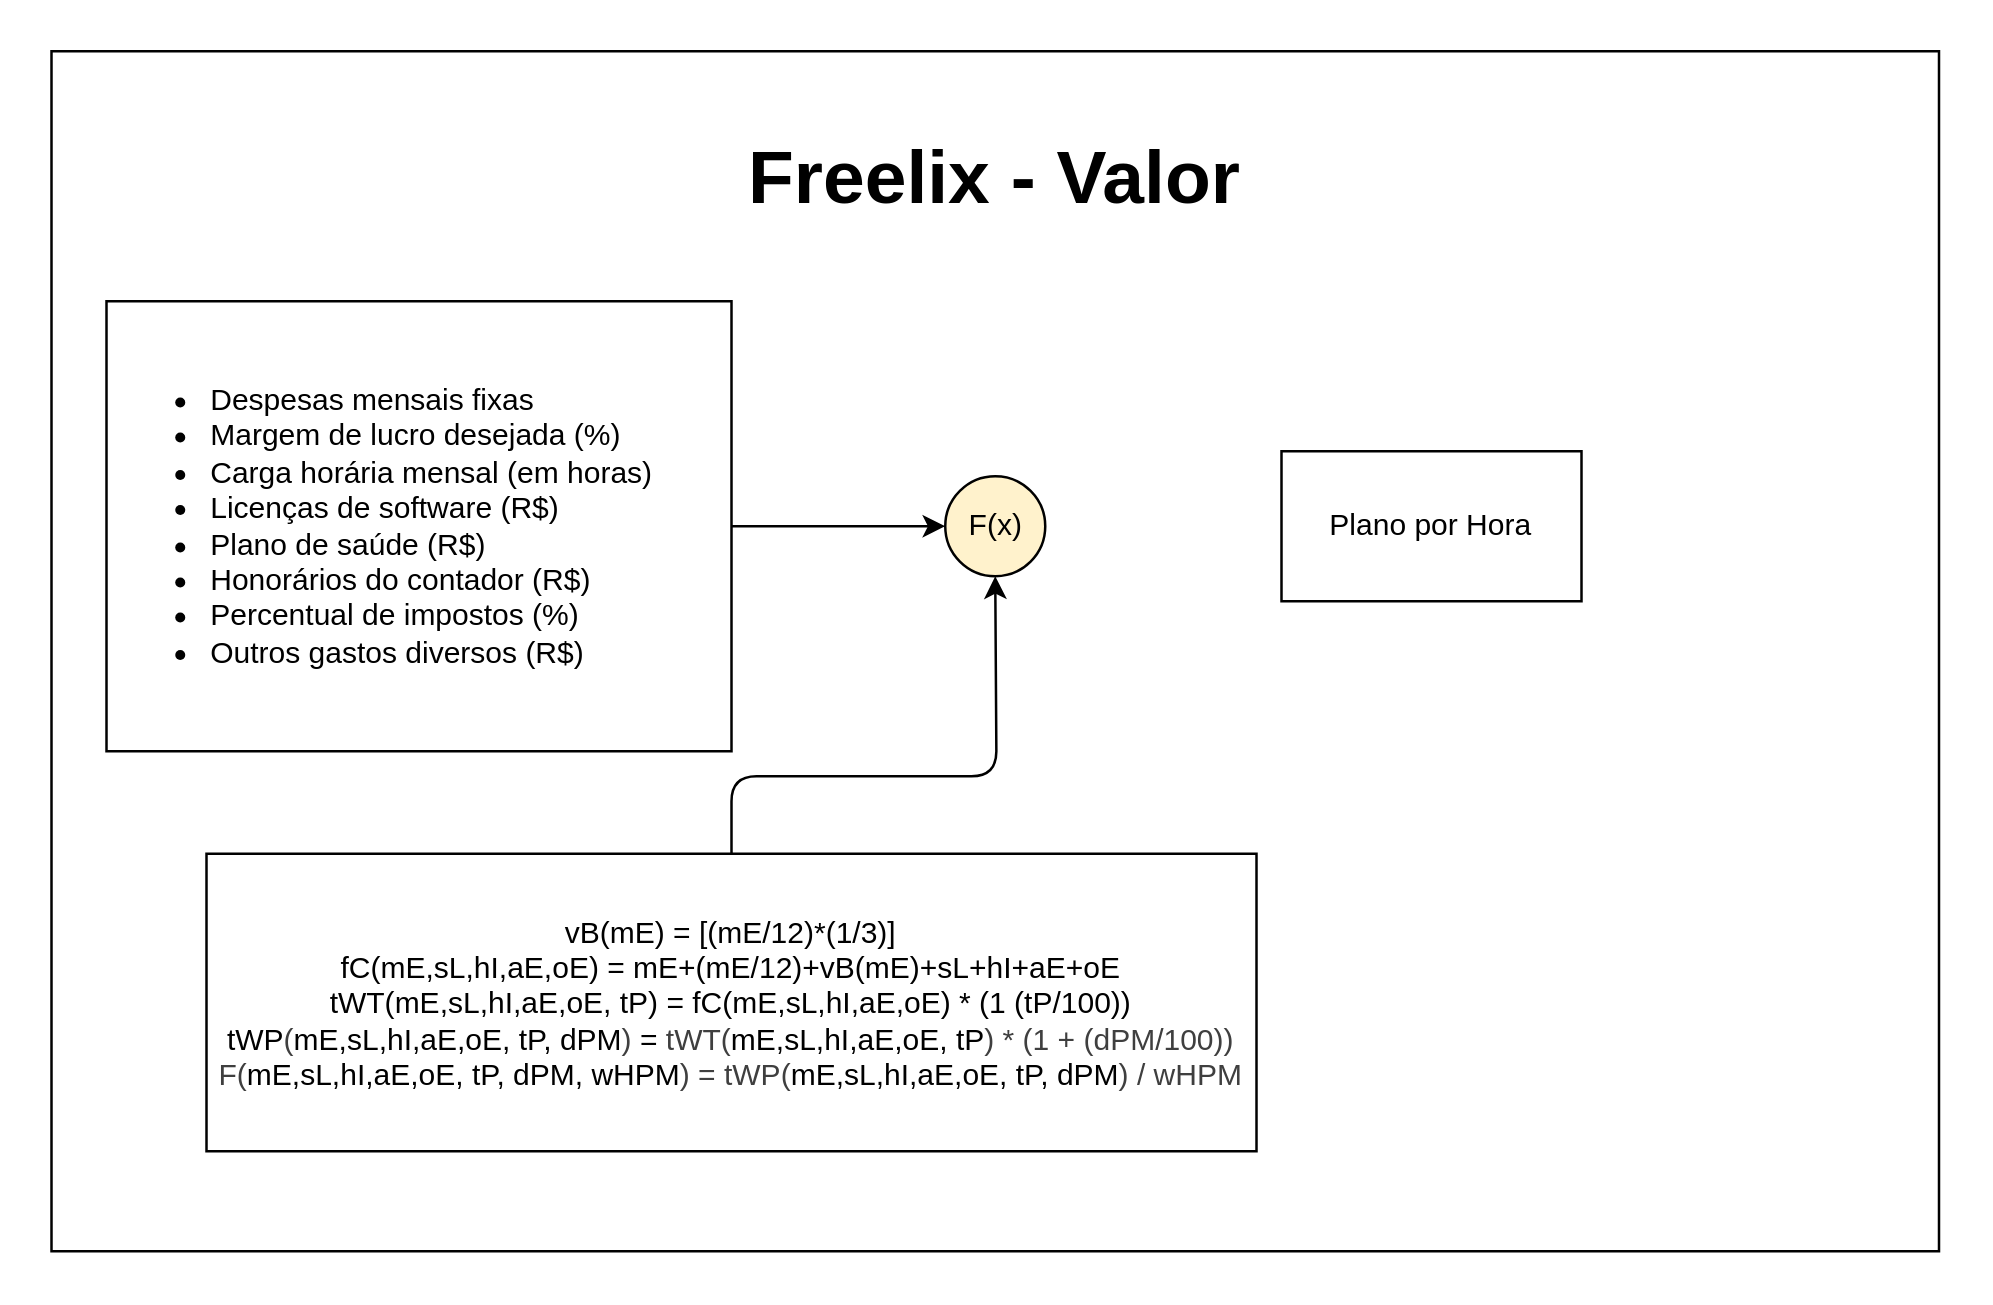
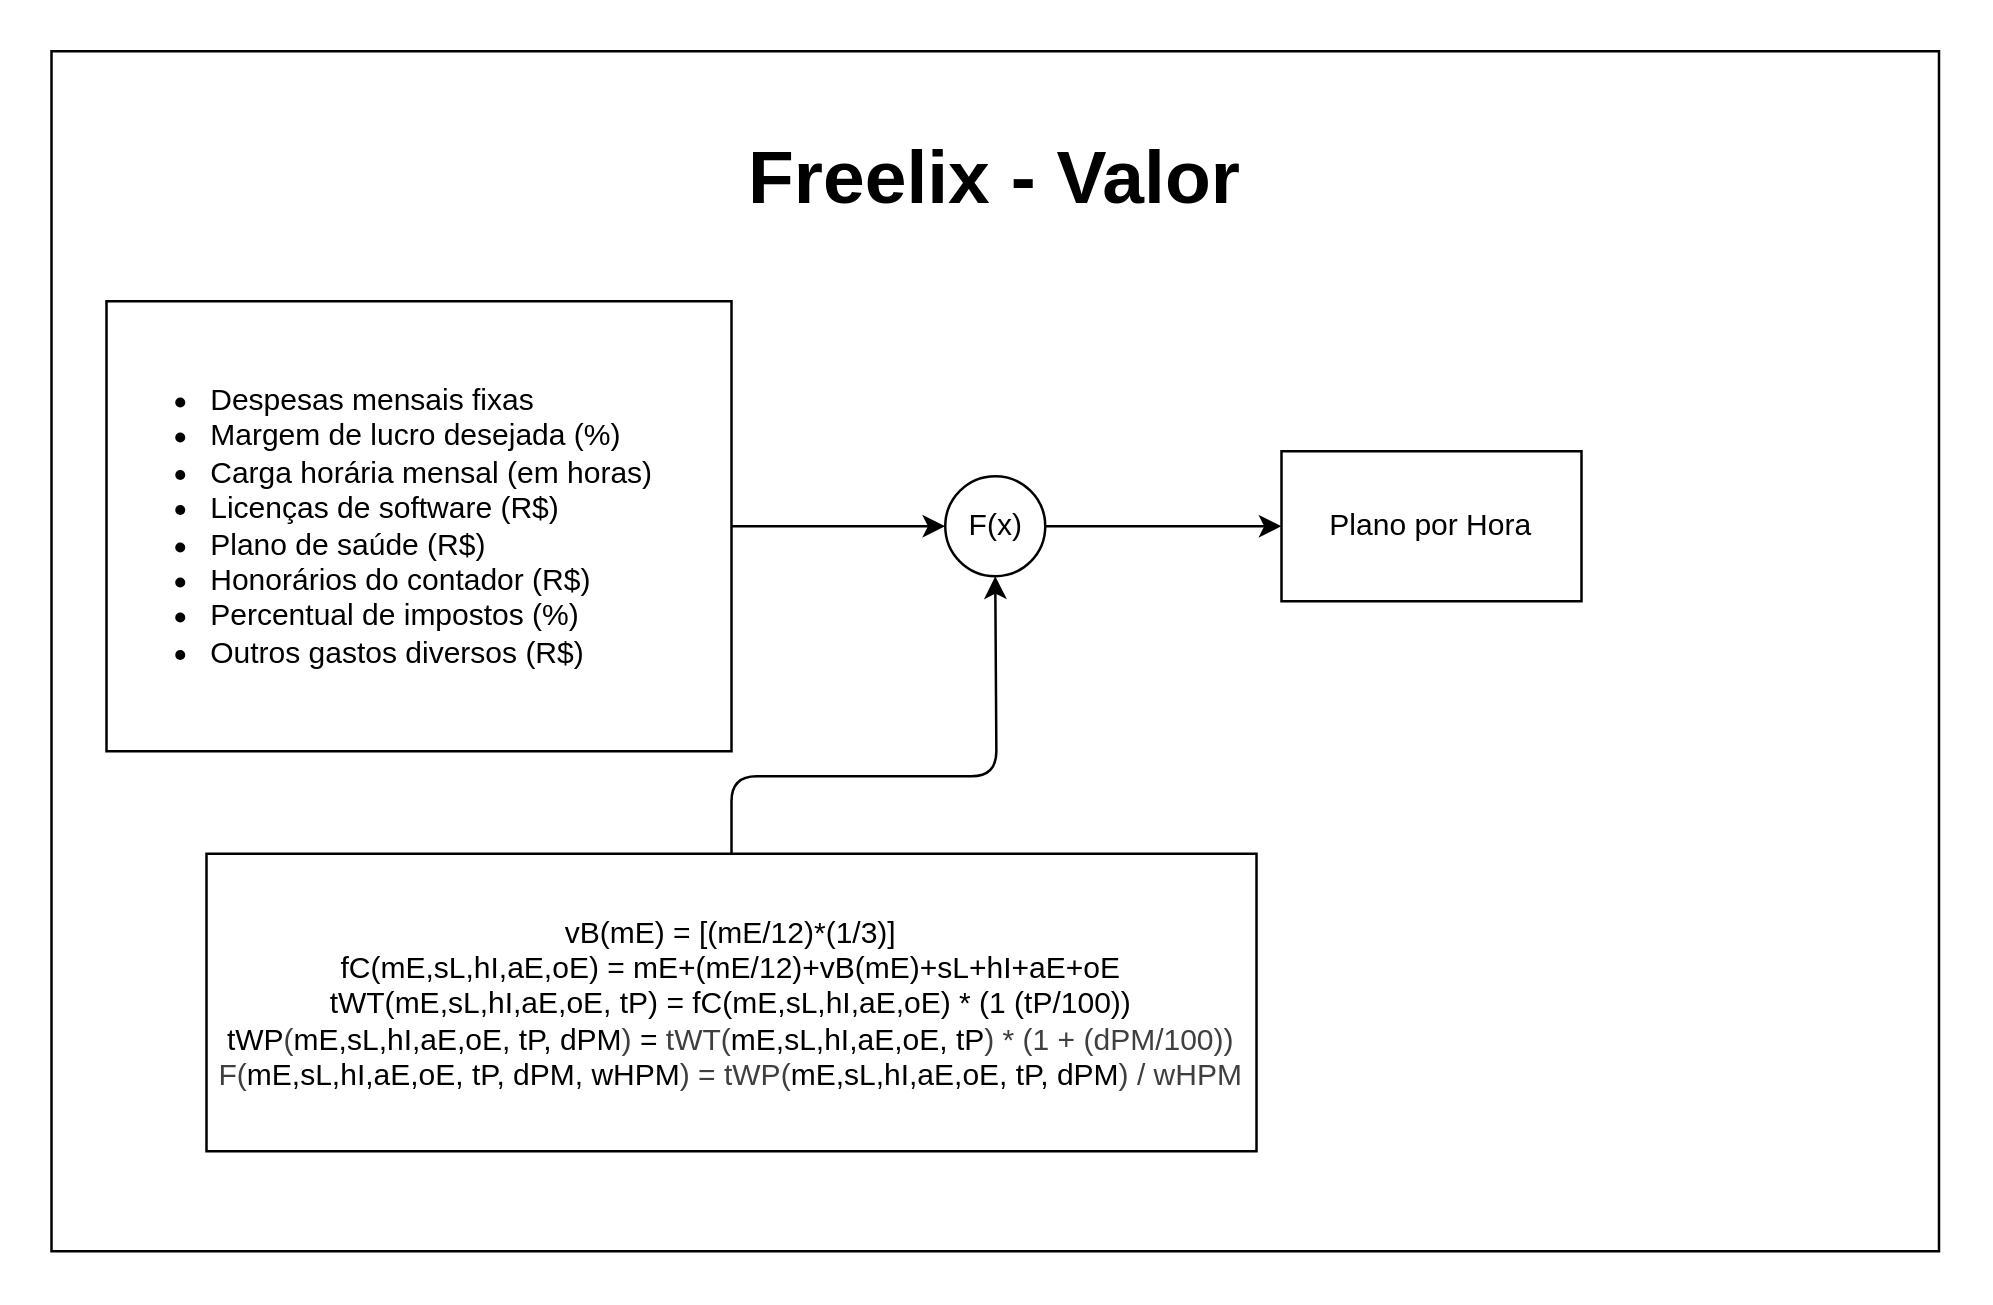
node "F(x)": fillcolor #fff2cc -> #ffffff
edge "F(x)" -> "Plano por Hora": added
